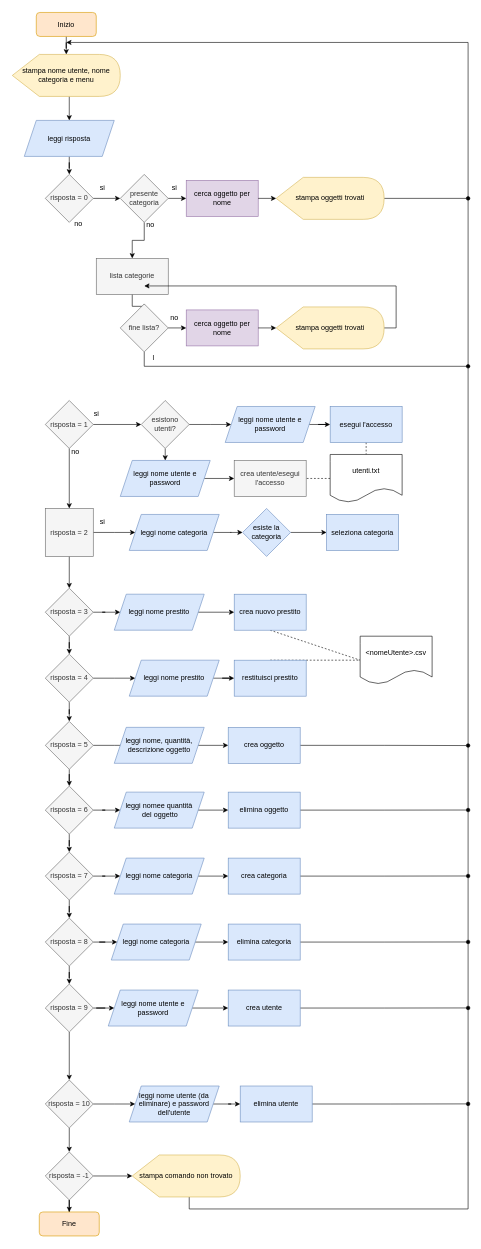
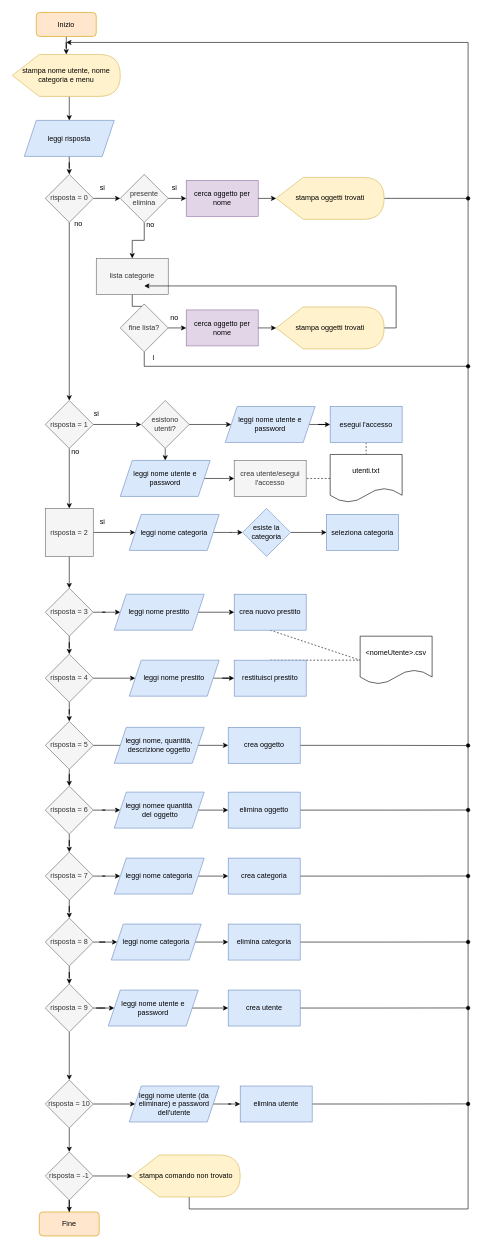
node "presente categoria": label "presente categoria" -> "presente elimina"
edge "risposta = 0" -> "risposta = 1": added
